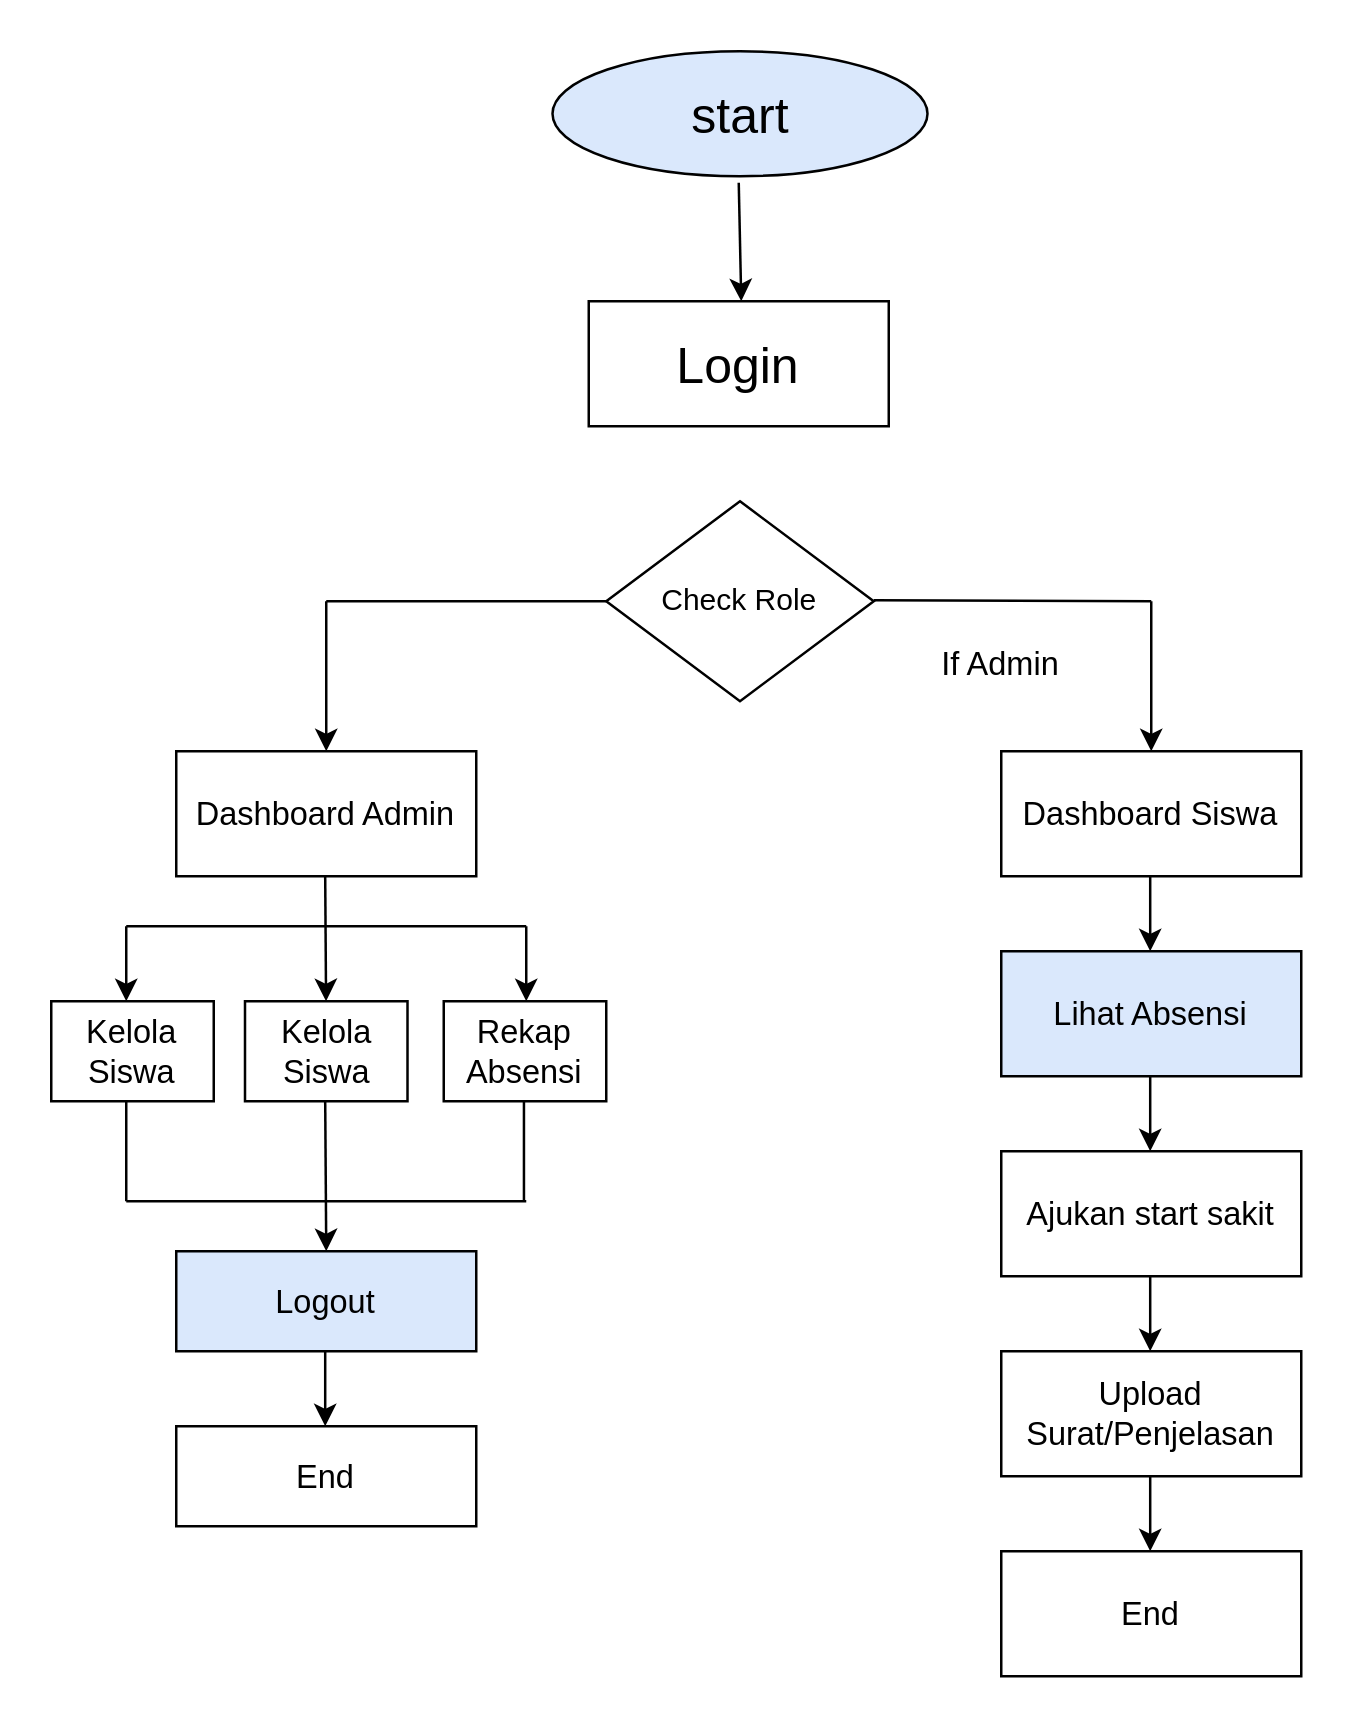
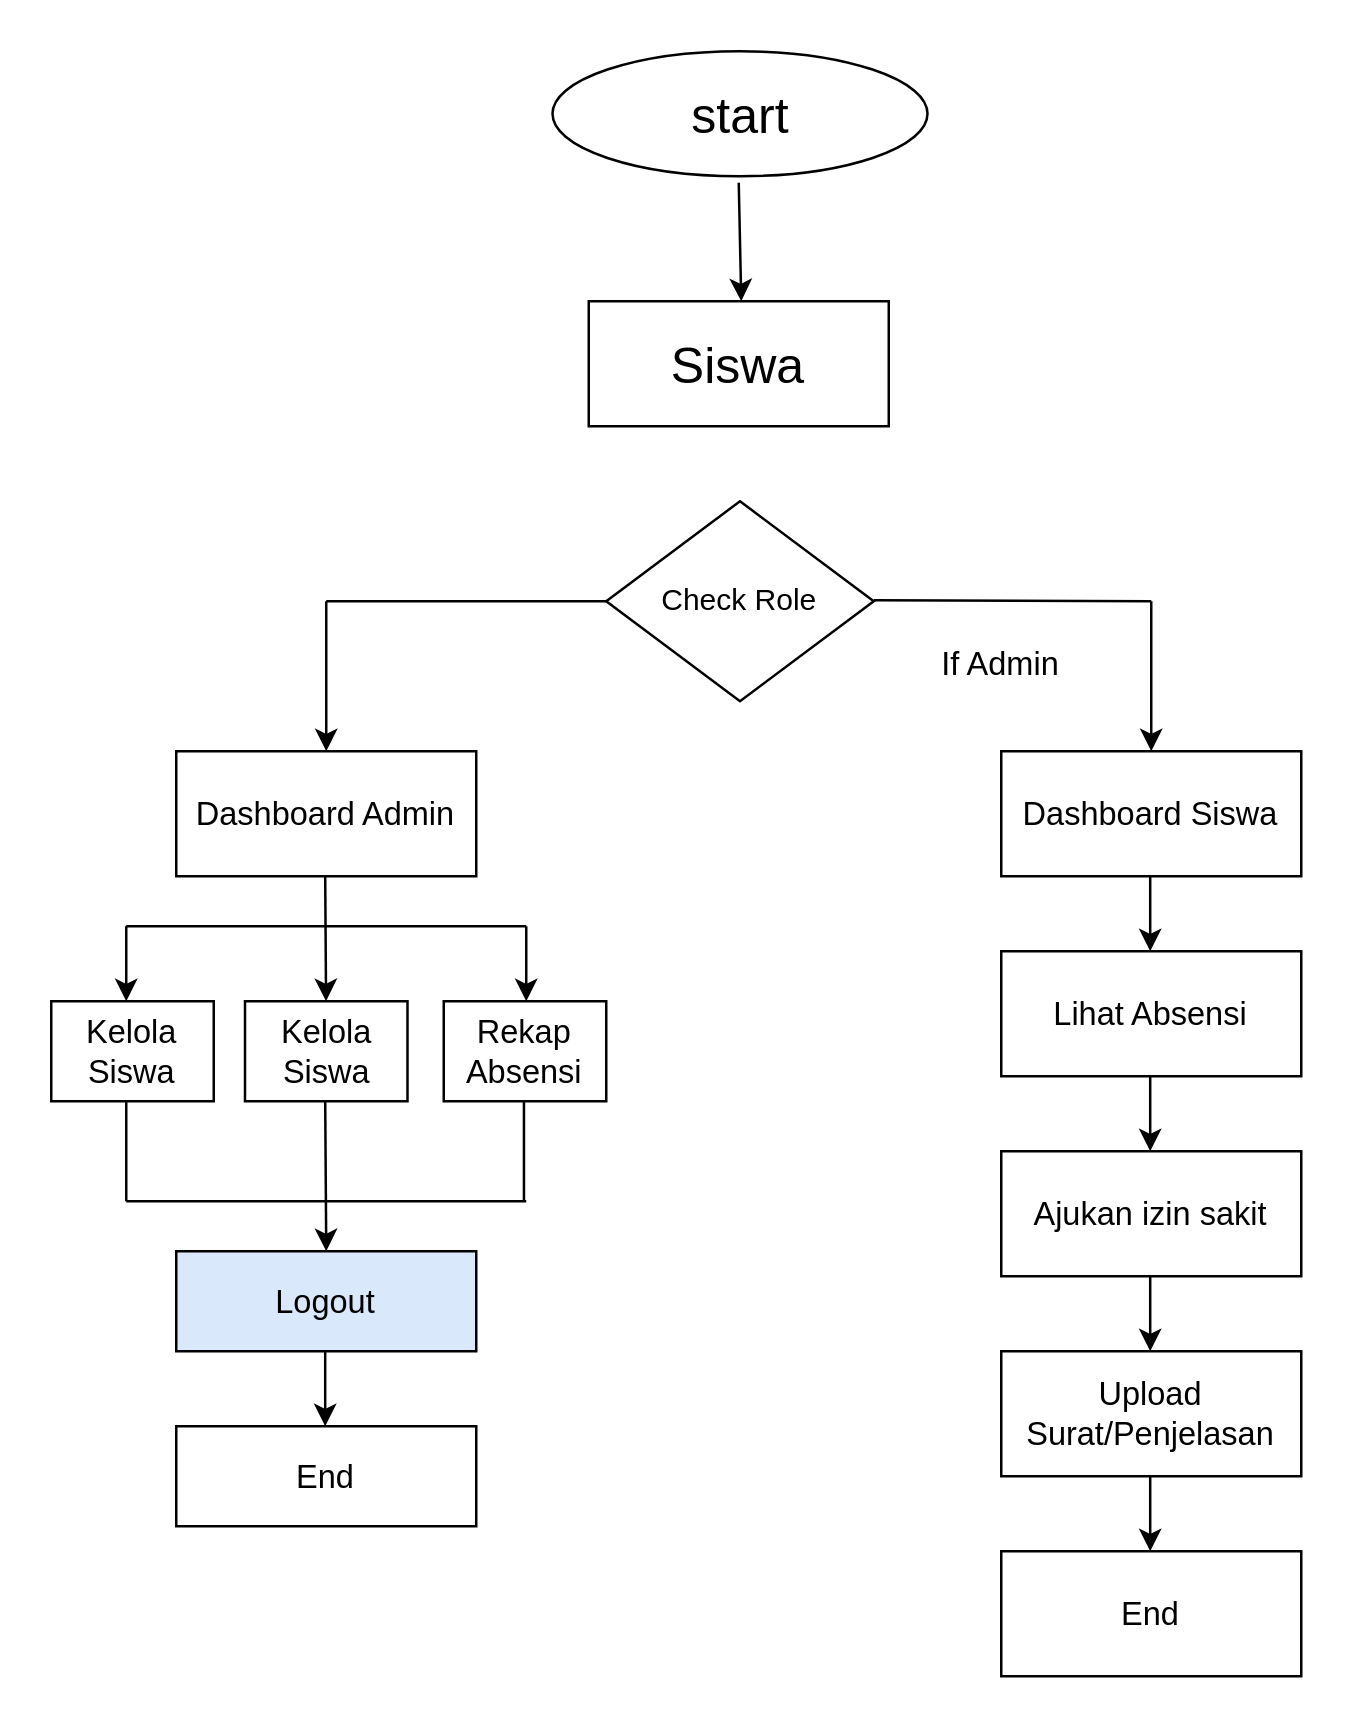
node "start": fillcolor #dae8fc -> #ffffff
node "Login": label "Login" -> "Siswa"
node "Lihat Absensi": fillcolor #dae8fc -> #ffffff
node "Ajukan start sakit": label "Ajukan start sakit" -> "Ajukan izin sakit"
